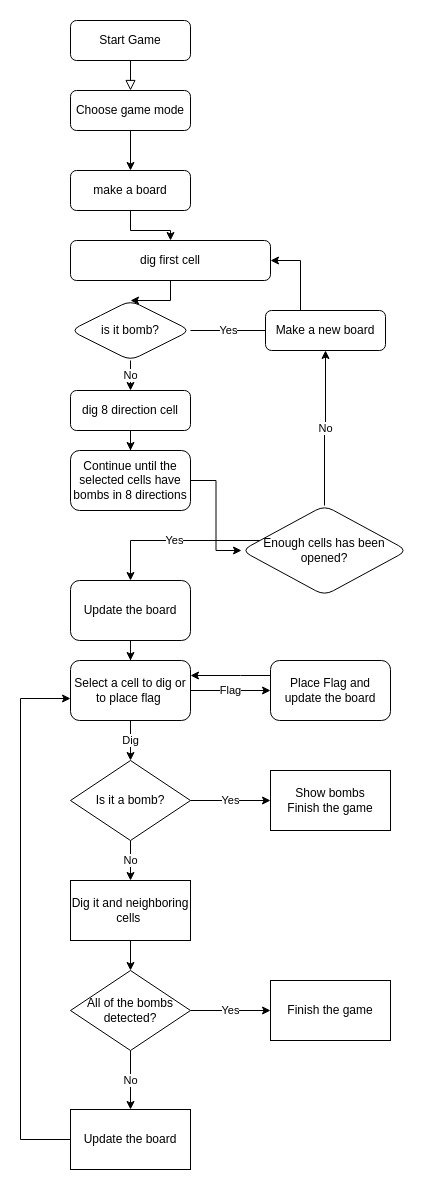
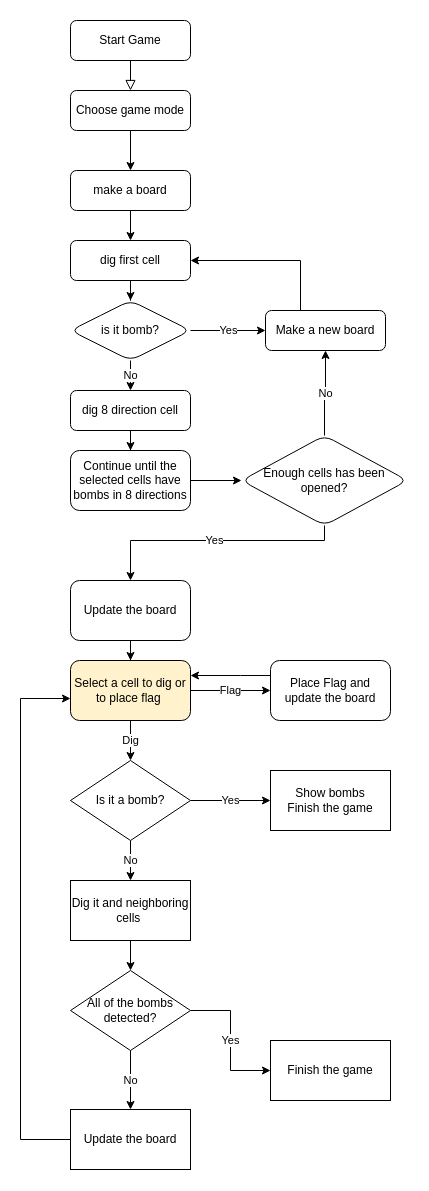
node "dig first cell": size 200x40 -> 120x40
edge "is it bomb?" -- "Make a new board": arrowhead none -> classic
node "Enough cells has been opened?": moved (325, 551) -> (325, 481)
node "Select a cell to dig or to place flag": fillcolor #ffffff -> #fff2cc
node "Finish the game": moved (331, 1011) -> (331, 1071)
